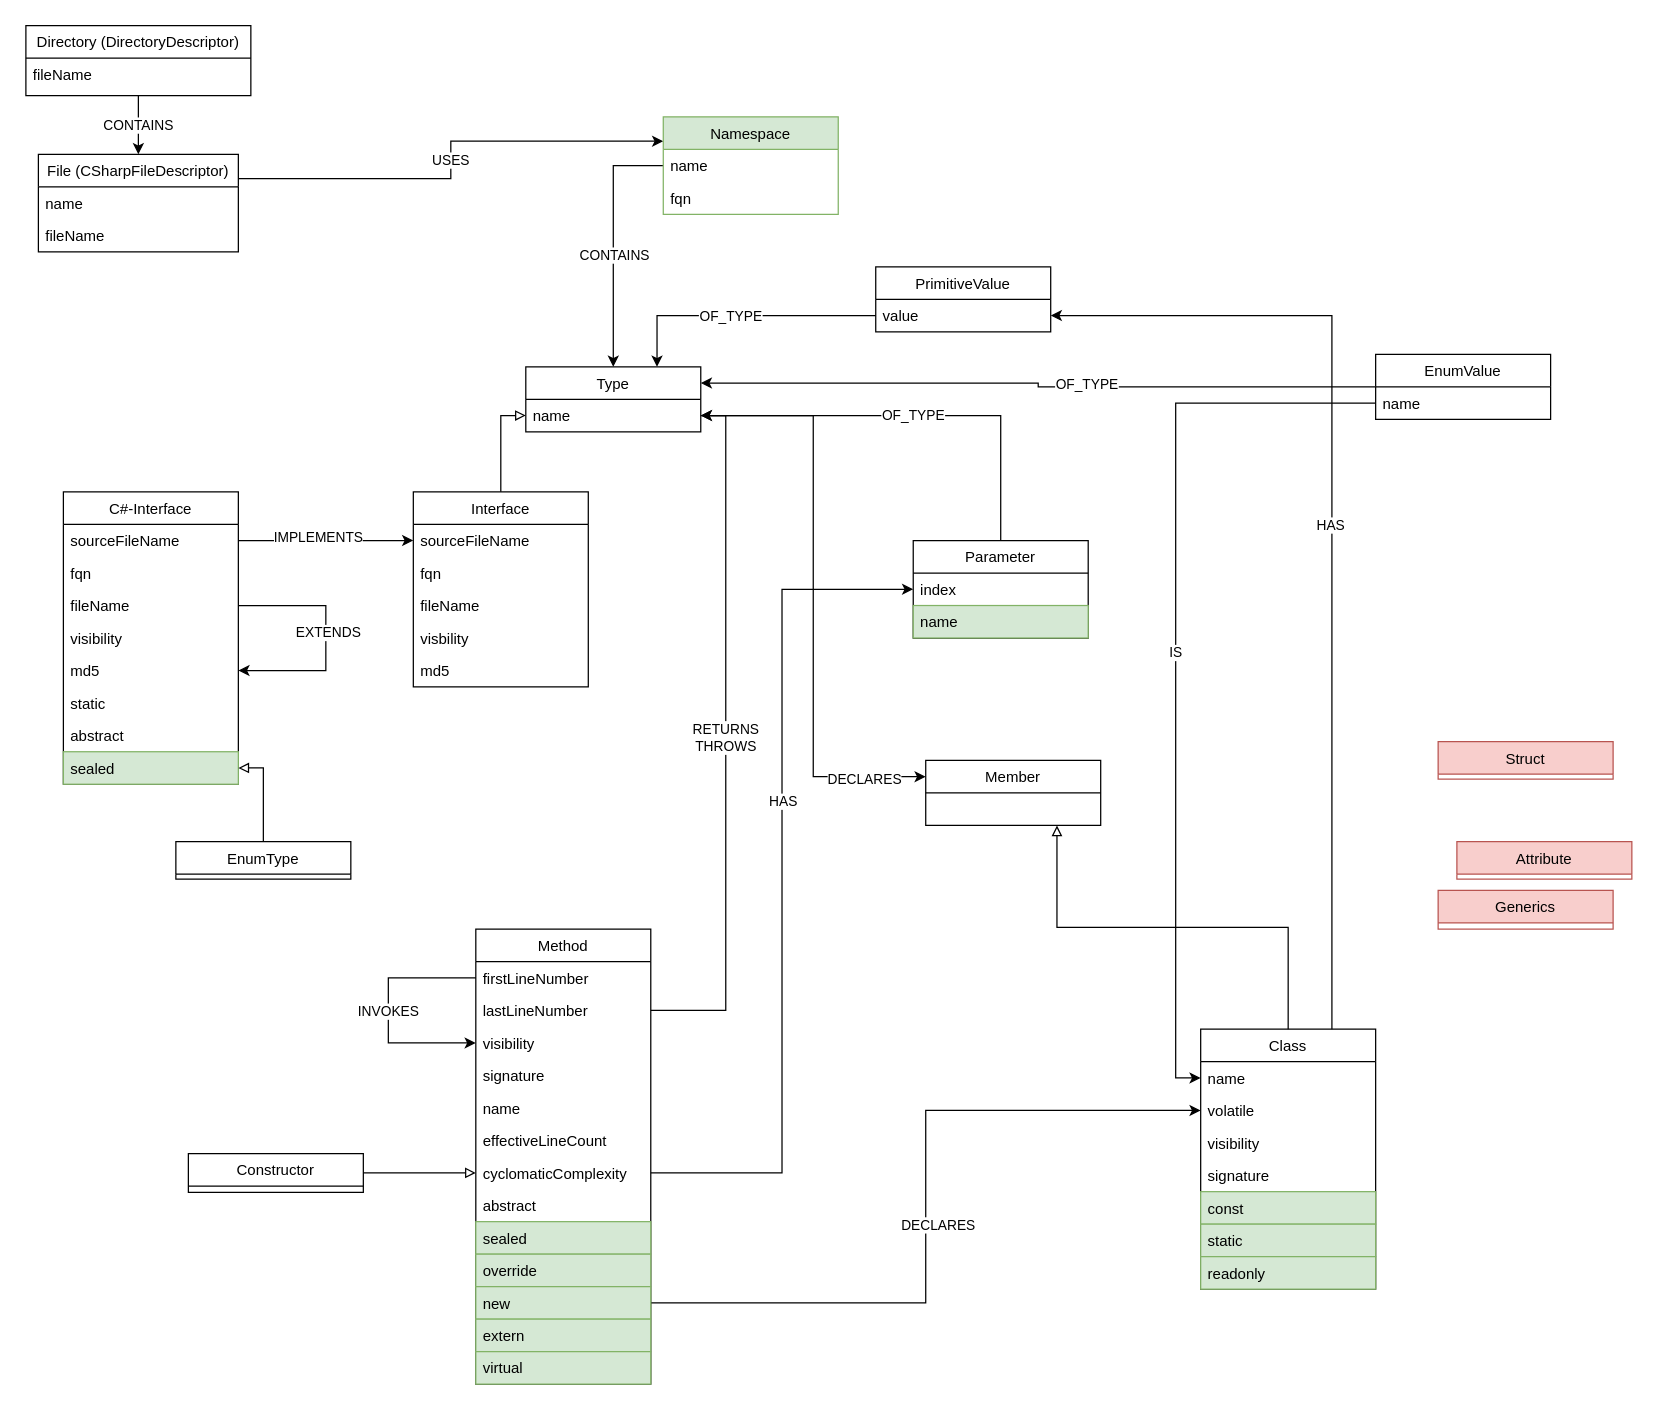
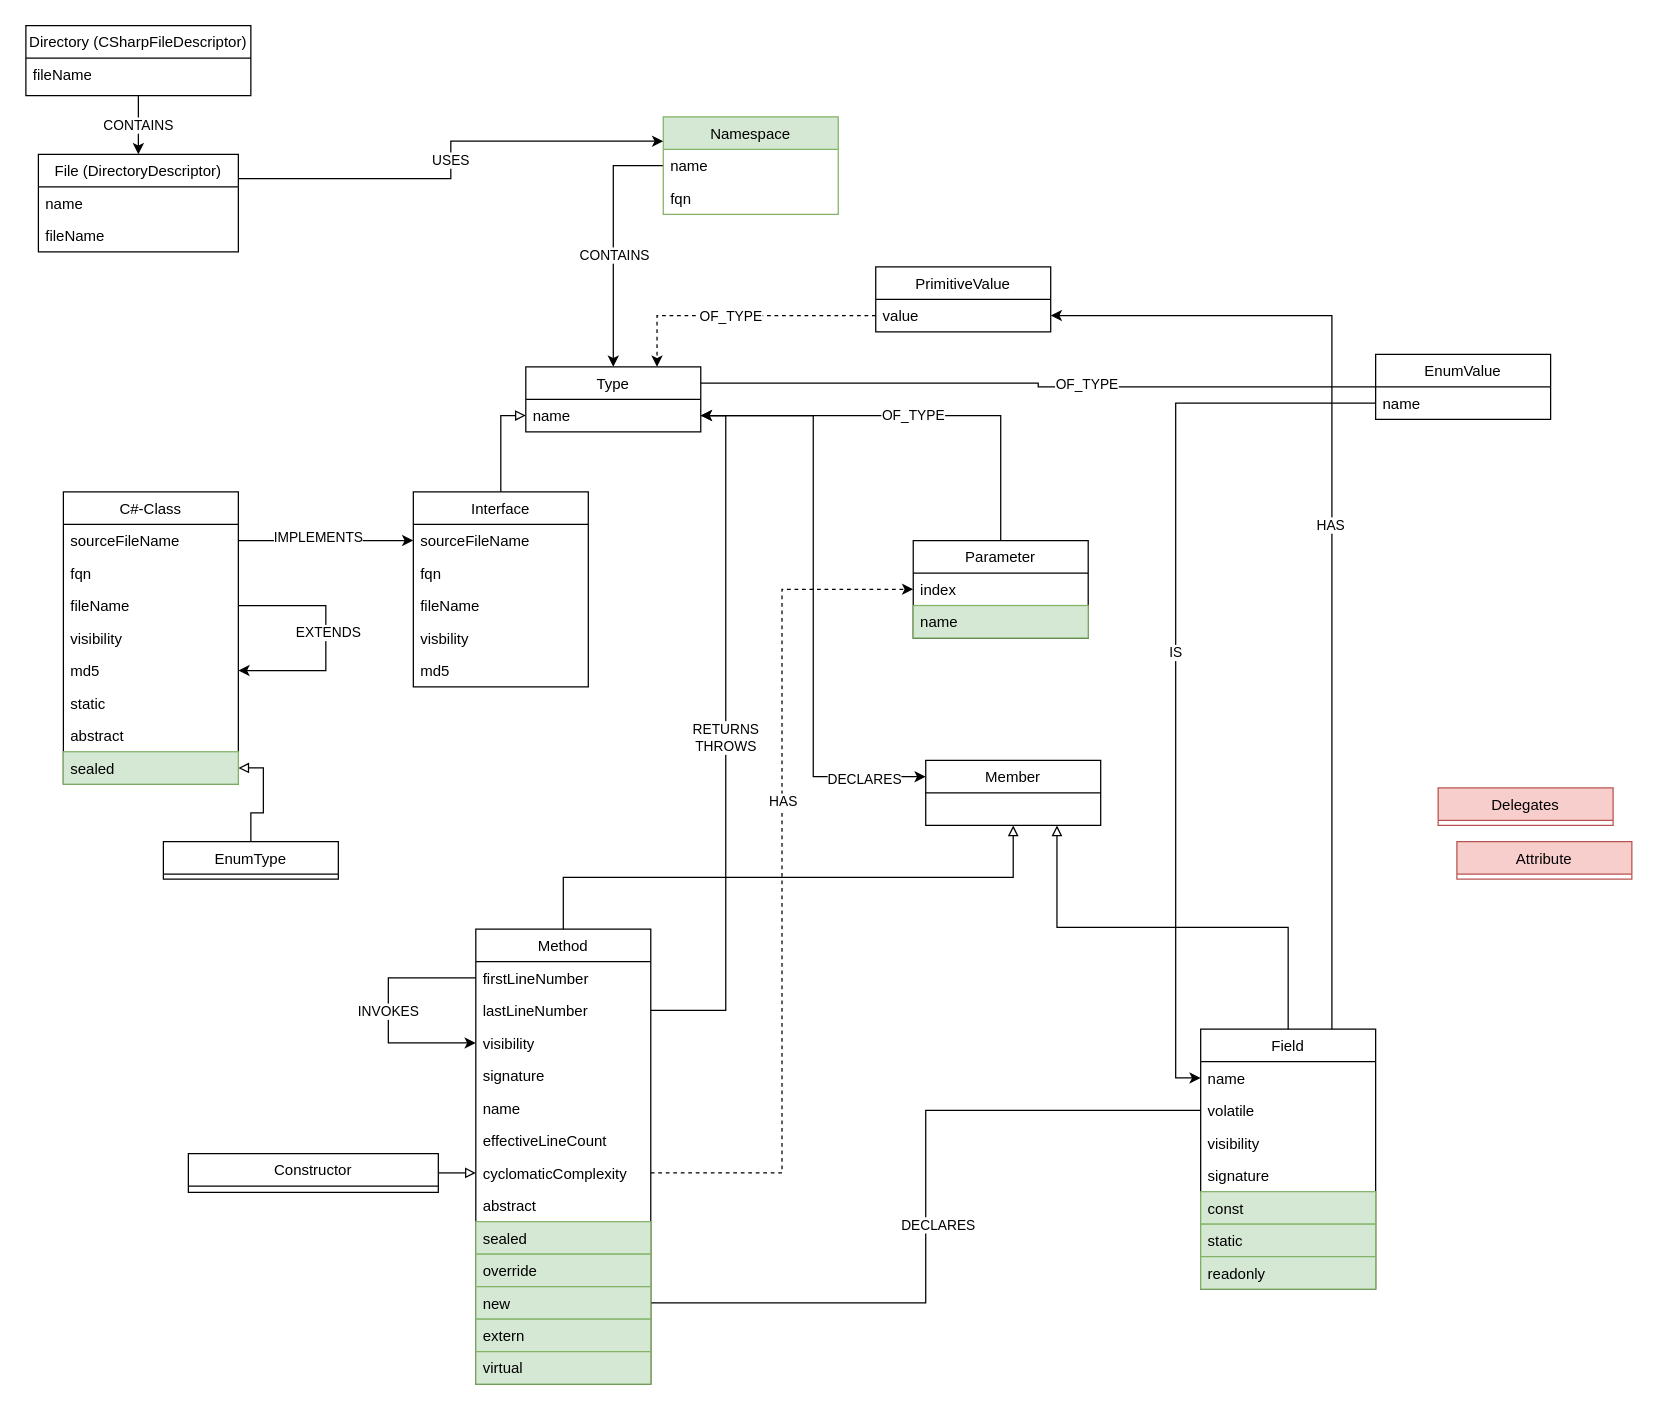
node "Directory (DirectoryDescriptor)": label "Directory (DirectoryDescriptor)" -> "Directory (CSharpFileDescriptor)"
node "File (CSharpFileDescriptor)": label "File (CSharpFileDescriptor)" -> "File (DirectoryDescriptor)"
edge "PrimitiveValue" -> "Type": style solid -> dashed
edge "EnumValue" -> "Type": arrowhead classic -> none
node "C#-Interface": label "C#-Interface" -> "C#-Class"
node "Struct": removed
node "Delegates": added
node "EnumType": moved (263, 861) -> (251, 861)
edge "Method" -> "Member": added
node "Generics": removed
node "Class": label "Class" -> "Field"
edge "cyclomaticComplexity" -> "index": style solid -> dashed
edge "new" -> "volatile": arrowhead classic -> none
node "Constructor": size 175x39 -> 250x39
